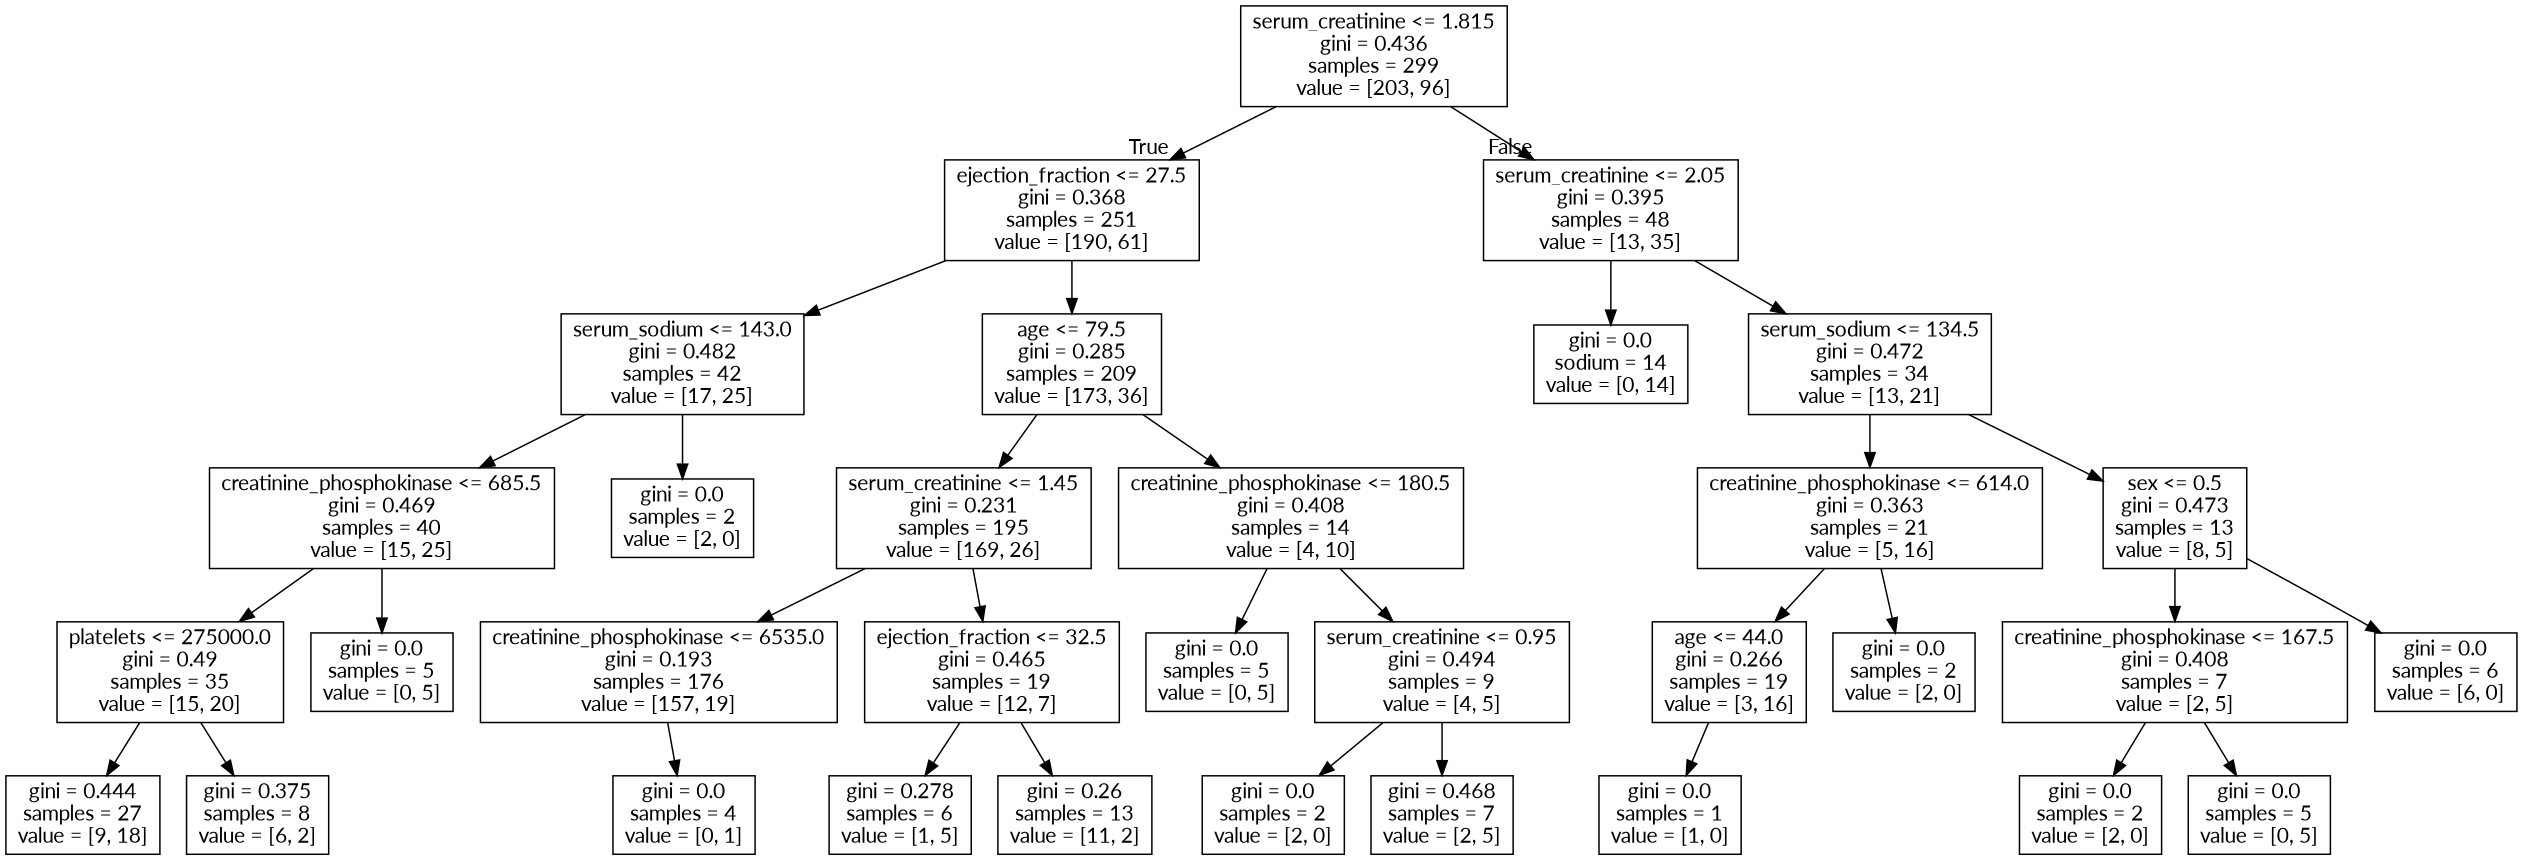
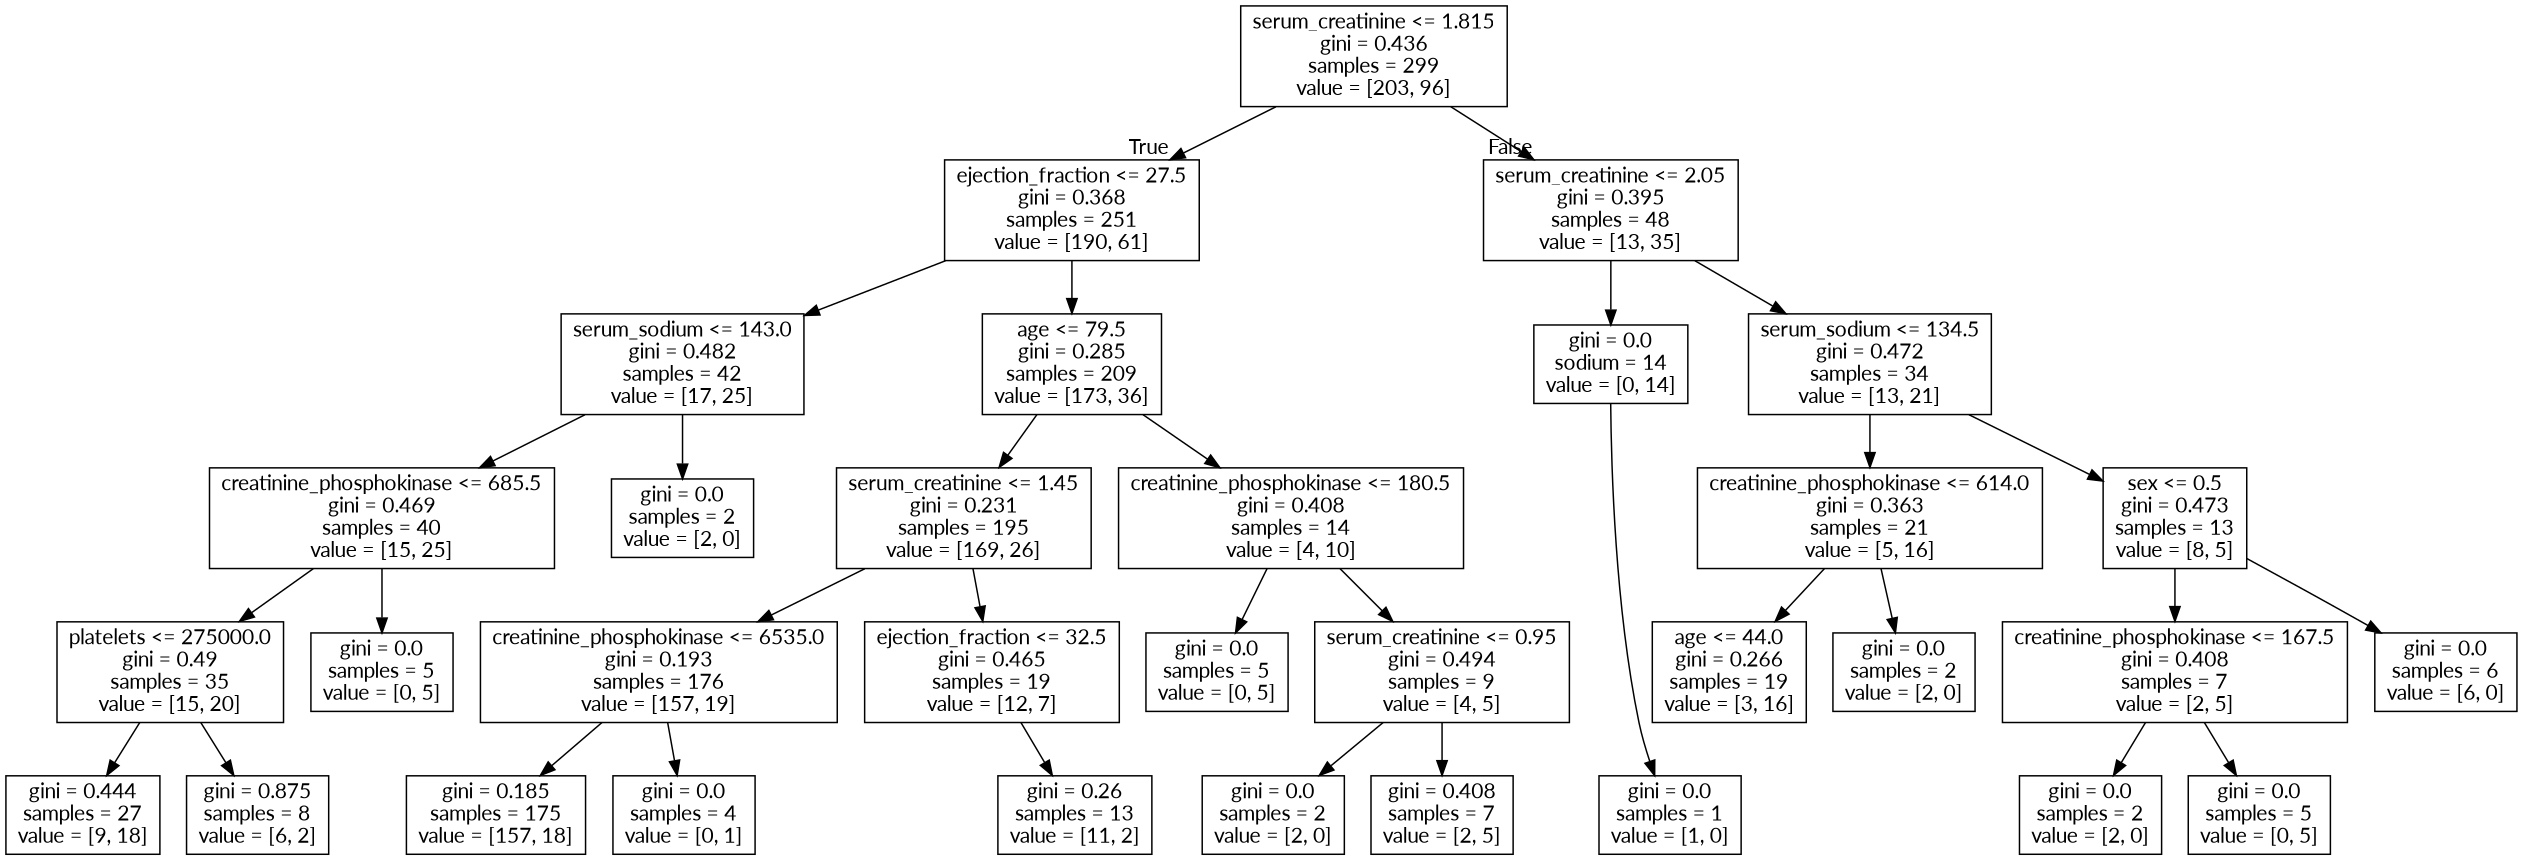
edge "age <= 44.0 gini = 0.266 samples = 19 value = [3, 16]" -> "gini = 0.0 samples = 1 value = [1, 0]": now "gini = 0.0 sodium = 14 value = [0, 14]" -> "gini = 0.0 samples = 1 value = [1, 0]"
node "gini = 0.375 samples = 8 value = [6, 2]": label "gini = 0.375 samples = 8 value = [6, 2]" -> "gini = 0.875 samples = 8 value = [6, 2]"
node "gini = 0.185 samples = 175 value = [157, 18]": added
node "gini = 0.278 samples = 6 value = [1, 5]": removed
node "gini = 0.468 samples = 7 value = [2, 5]": label "gini = 0.468 samples = 7 value = [2, 5]" -> "gini = 0.408 samples = 7 value = [2, 5]"
